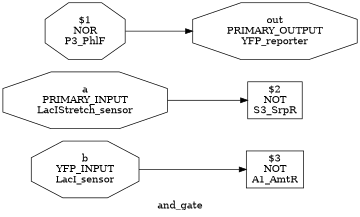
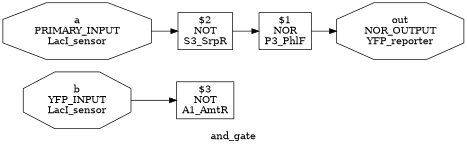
node "$1 NOR P3_PhlF": shape octagon -> box
edge "$2 NOT S3_SrpR" -> "$1 NOR P3_PhlF": added
node "out PRIMARY_OUTPUT YFP_reporter": label "out PRIMARY_OUTPUT YFP_reporter" -> "out NOR_OUTPUT YFP_reporter"
node "a PRIMARY_INPUT LacIStretch_sensor": label "a PRIMARY_INPUT LacIStretch_sensor" -> "a PRIMARY_INPUT LacI_sensor"
